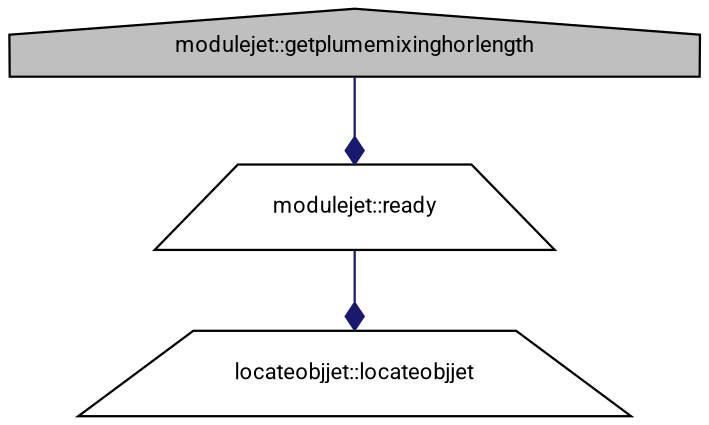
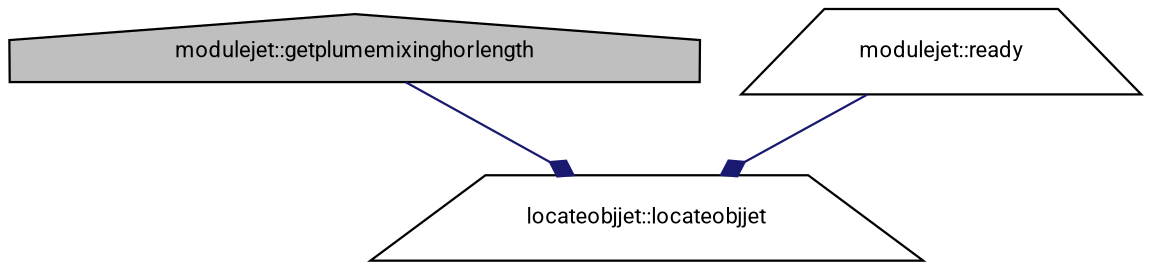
edge "modulejet::getplumemixinghorlength" -> "modulejet::ready": now "modulejet::getplumemixinghorlength" -> "locateobjjet::locateobjjet"
